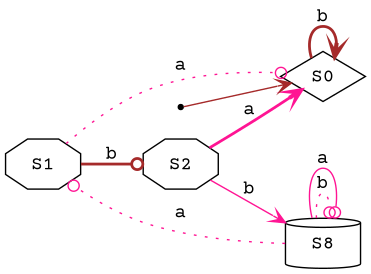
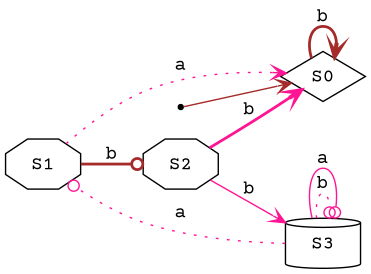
edge "S1" -> "S0": arrowhead odot -> vee
edge "S2" -> "S0": label "a" -> "b"
node "S8": label "S8" -> "S3"
